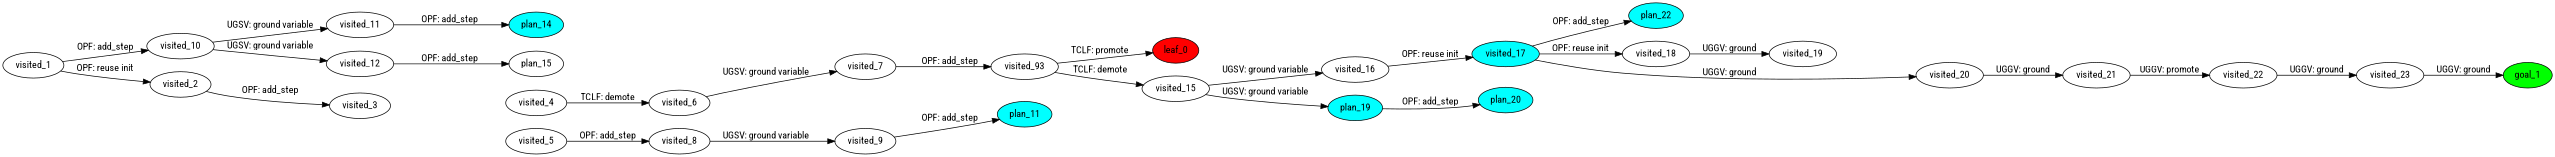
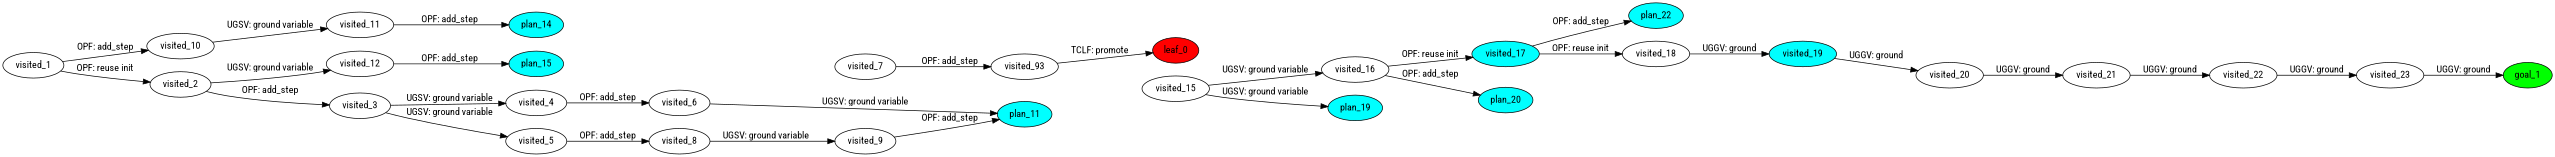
node "visited_19": fillcolor white -> cyan
edge "visited_10" -> "visited_12": now "visited_2" -> "visited_12"
node "plan_15": fillcolor white -> cyan
edge "visited_21" -> "visited_22": label "UGGV: promote" -> "UGGV: ground"
edge "visited_17" -> "visited_20": now "visited_19" -> "visited_20"
edge "visited_93" -> "visited_15": removed, label "TCLF: demote"
edge "visited_6" -> "visited_7": now "visited_6" -> "plan_11"
edge "visited_4" -> "visited_6": label "TCLF: demote" -> "OPF: add_step"
edge "visited_3" -> "visited_4": added, label "UGSV: ground variable"
edge "plan_19" -> "plan_20": now "visited_16" -> "plan_20"
edge "visited_3" -> "visited_5": added, label "UGSV: ground variable"
